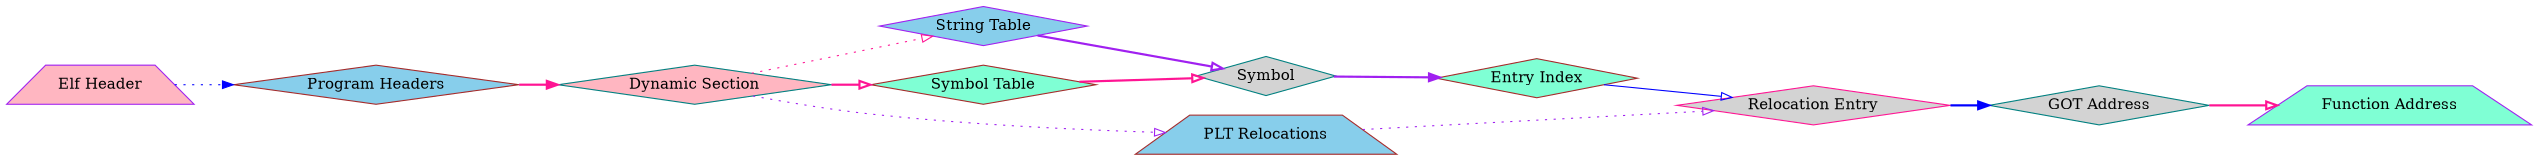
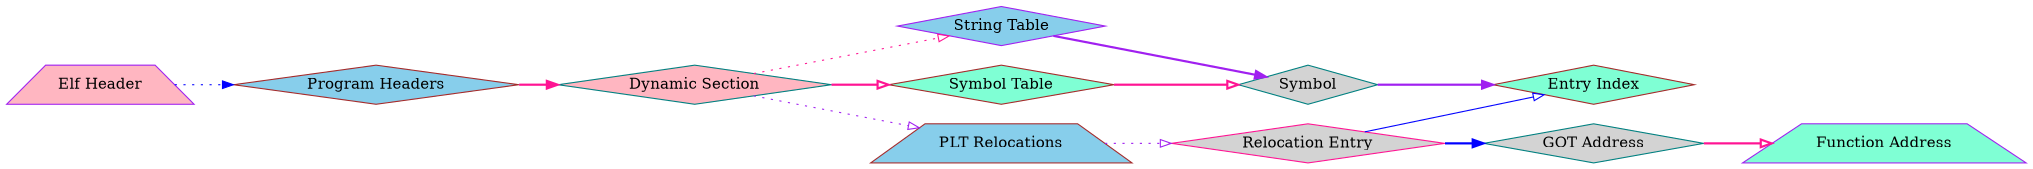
edge "String Table" -> "Symbol": arrowhead onormal -> normal
edge "Entry Index" -> "Relocation Entry": reversed
